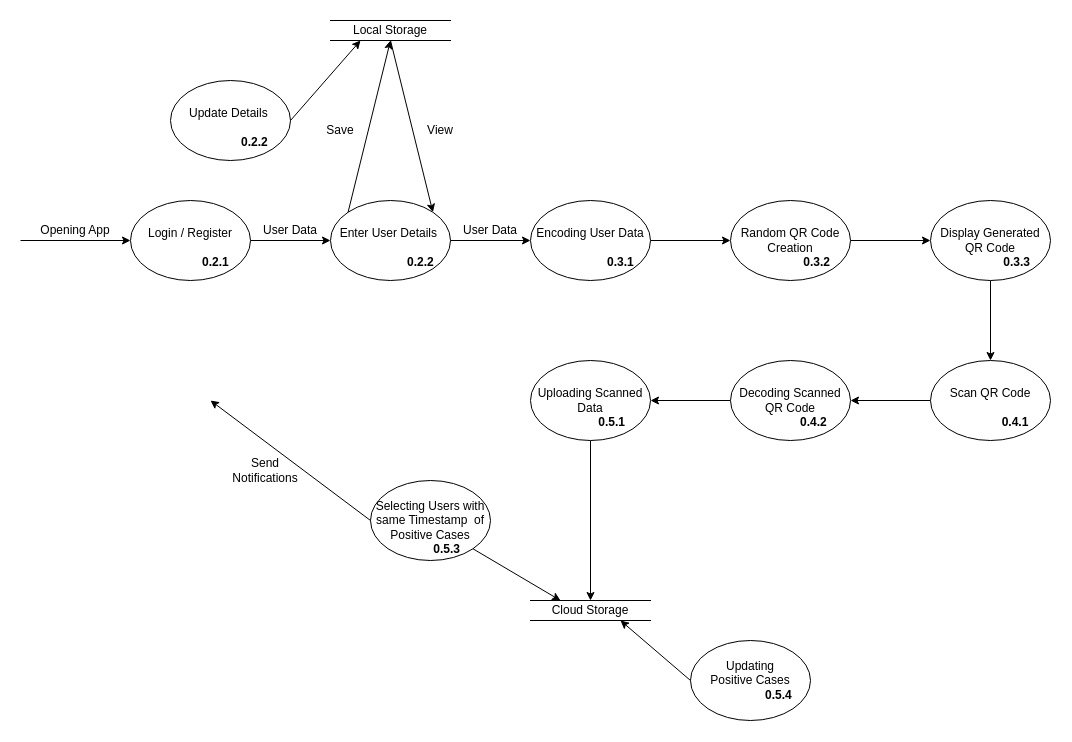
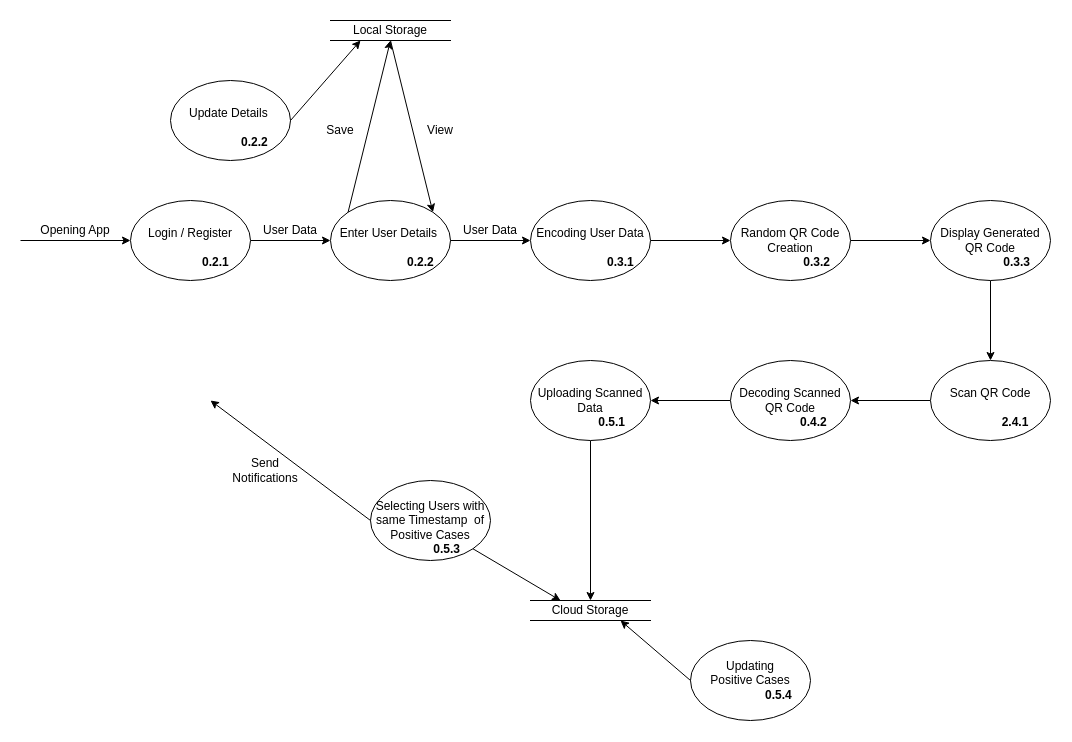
node "Scan QR Code 0.4.1": label "Scan QR Code 0.4.1" -> "Scan QR Code 2.4.1"
